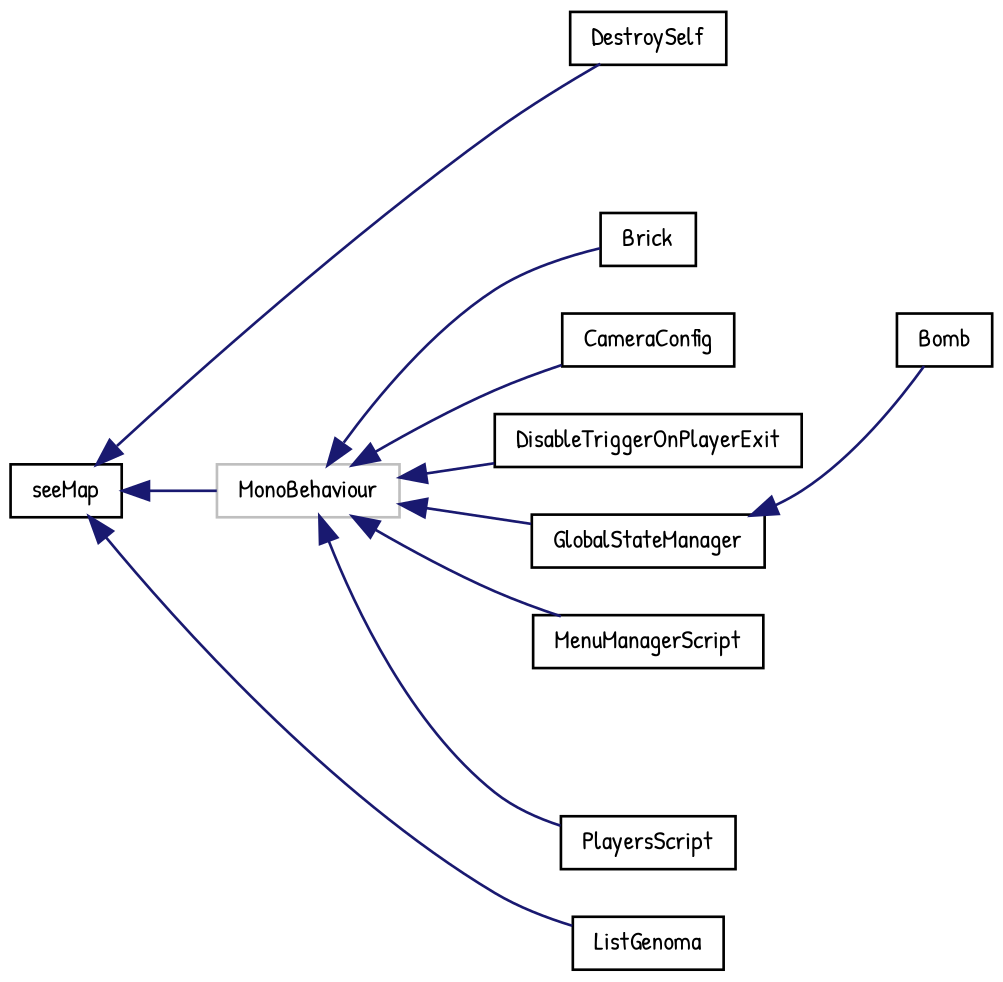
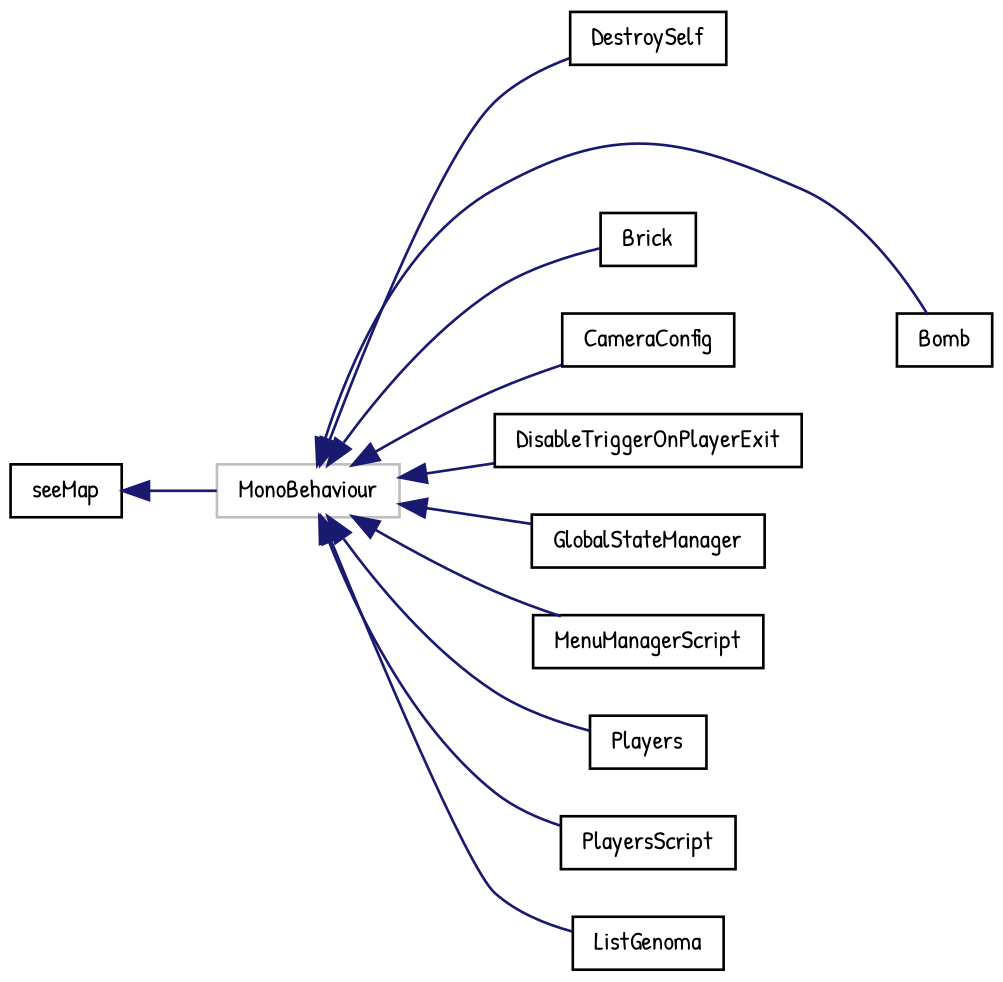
edge "DestroySelf" -> "seeMap": now "DestroySelf" -> "MonoBehaviour"
edge "Bomb" -> "GlobalStateManager": now "Bomb" -> "MonoBehaviour"
node "Players": added
edge "ListGenoma" -> "seeMap": now "ListGenoma" -> "MonoBehaviour"
